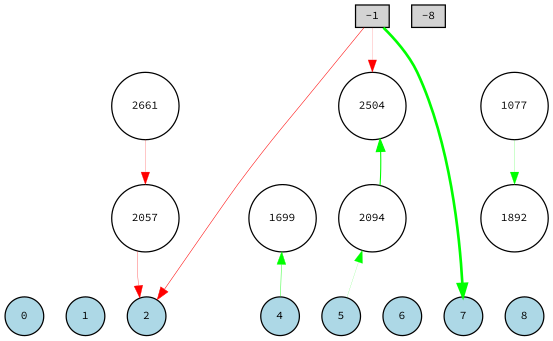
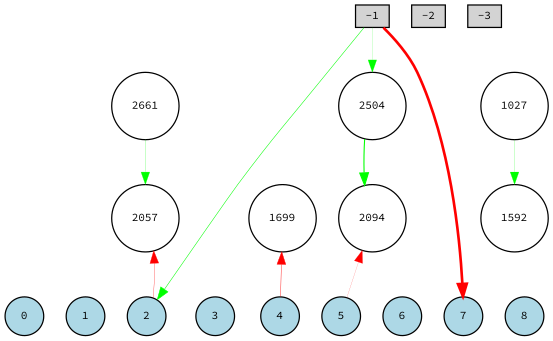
node "-8": label "-8" -> "-2"
node "-3": added
edge "-1" -> "2504": color red -> green
node "1077": label "1077" -> "1027"
edge "-1" -> "7": color green -> red
edge "-1" -> "2": color red -> green
edge "2661" -> "2057": color red -> green
edge "2094" -> "2504": reversed
node "1892": label "1892" -> "1592"
edge "2057" -> "2": reversed
edge "5" -> "2094": color green -> red
edge "4" -> "1699": color green -> red
node "3": added
